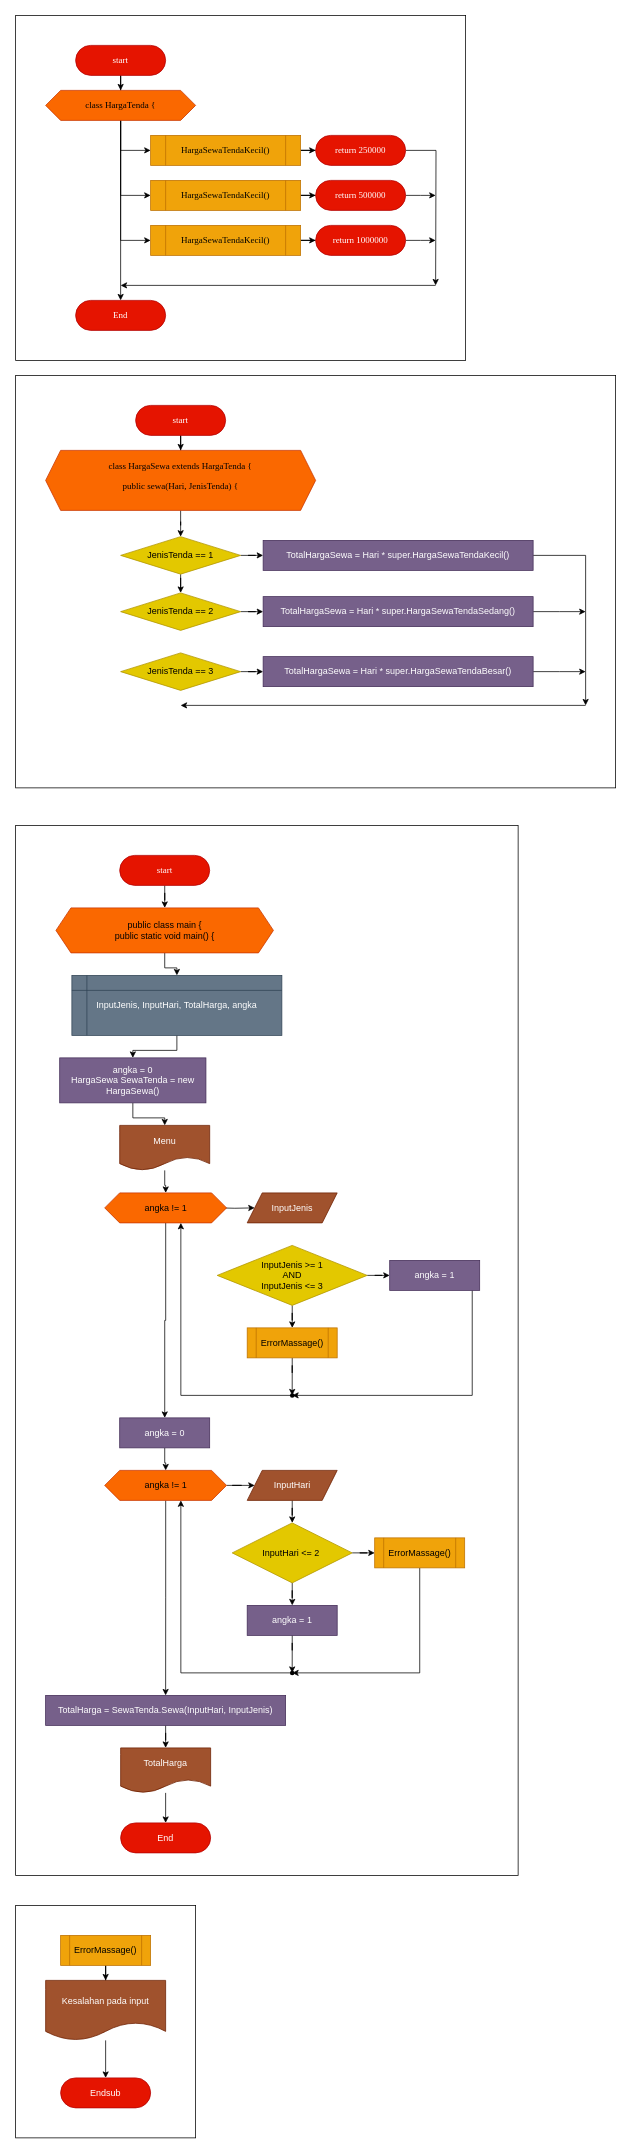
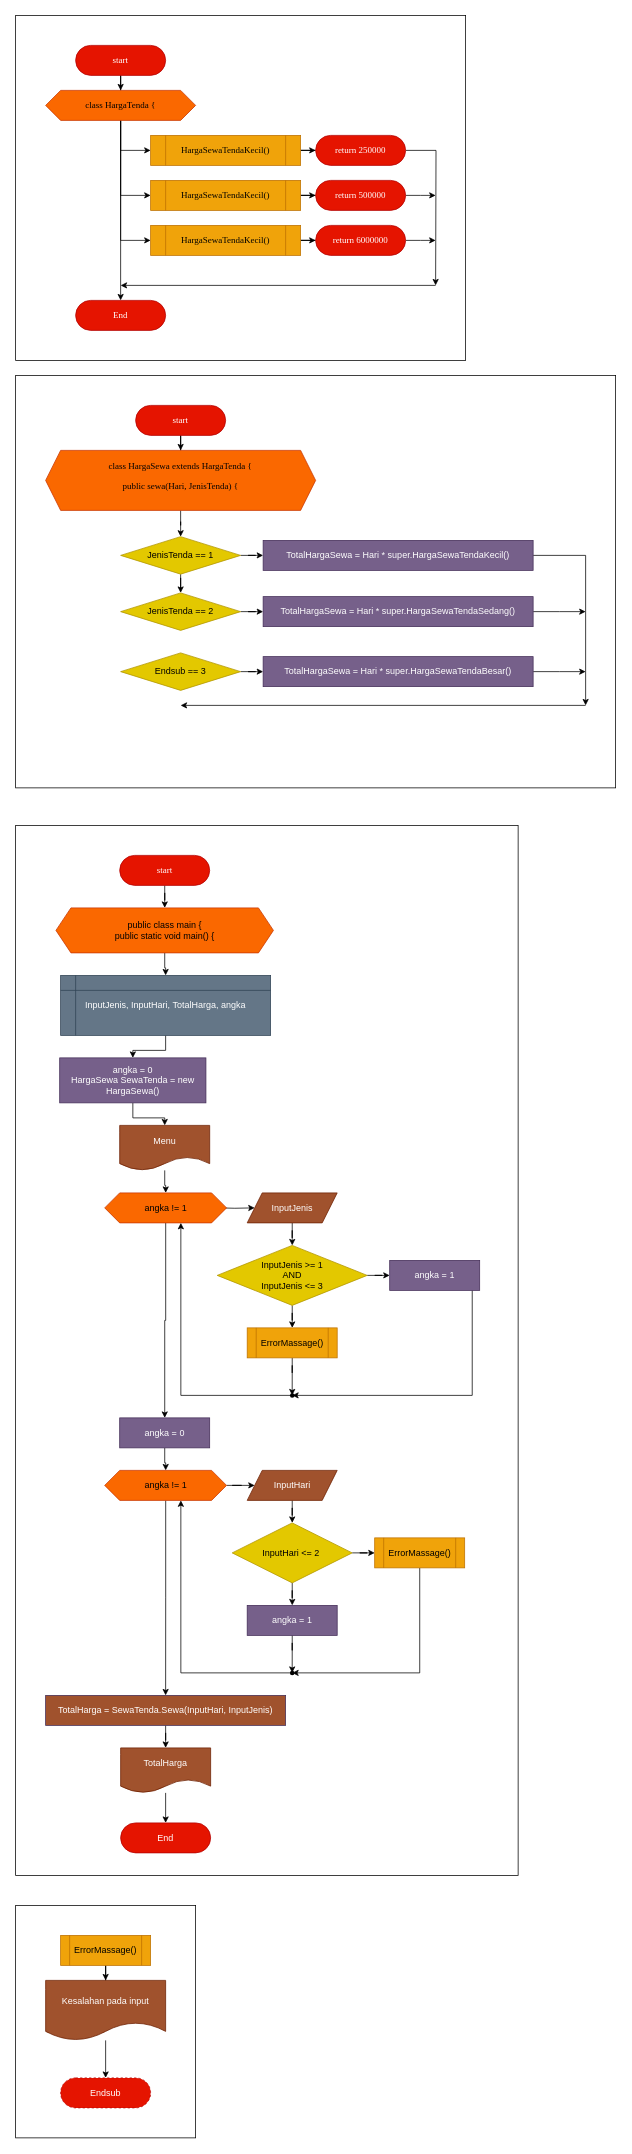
node "return 1000000": label "return 1000000" -> "return 6000000"
node "JenisTenda == 3": label "JenisTenda == 3" -> "Endsub == 3"
node "InputJenis, InputHari, TotalHarga, angka": moved (177, 1005) -> (165, 1005)
edge "InputJenis" -> "InputJenis >= 1 AND InputJenis <= 3": added
node "TotalHarga = SewaTenda.Sewa(InputHari, InputJenis)": fillcolor #76608a -> #a0522d
node "Endsub": style solid -> dashed
